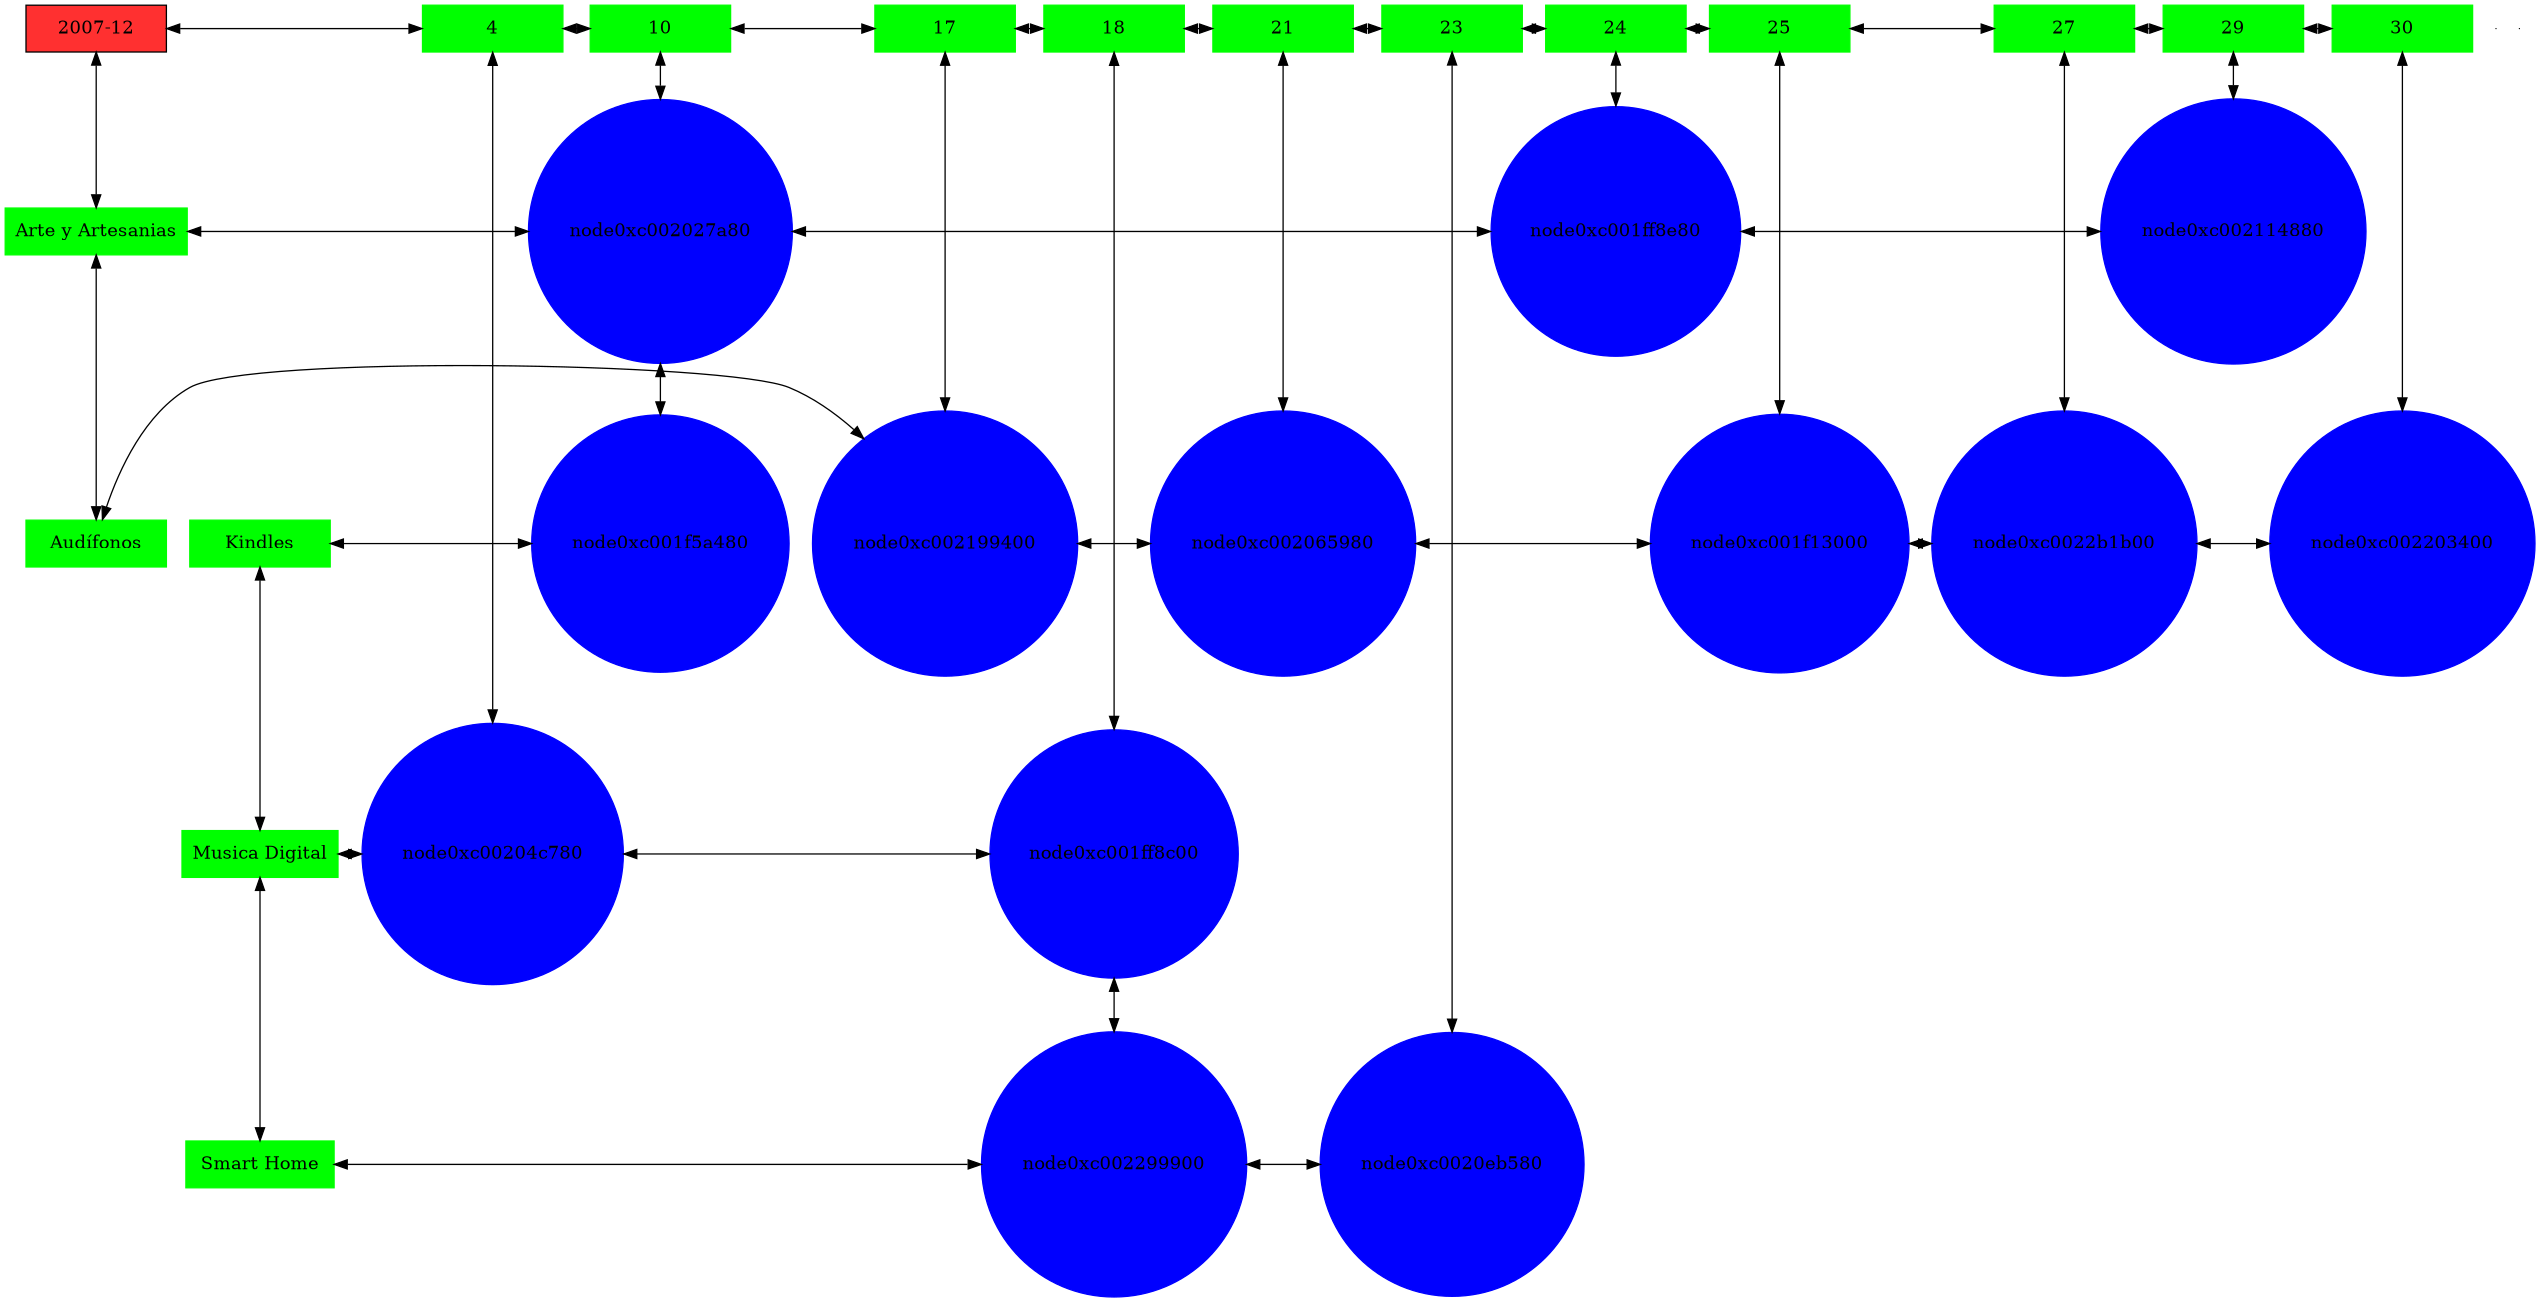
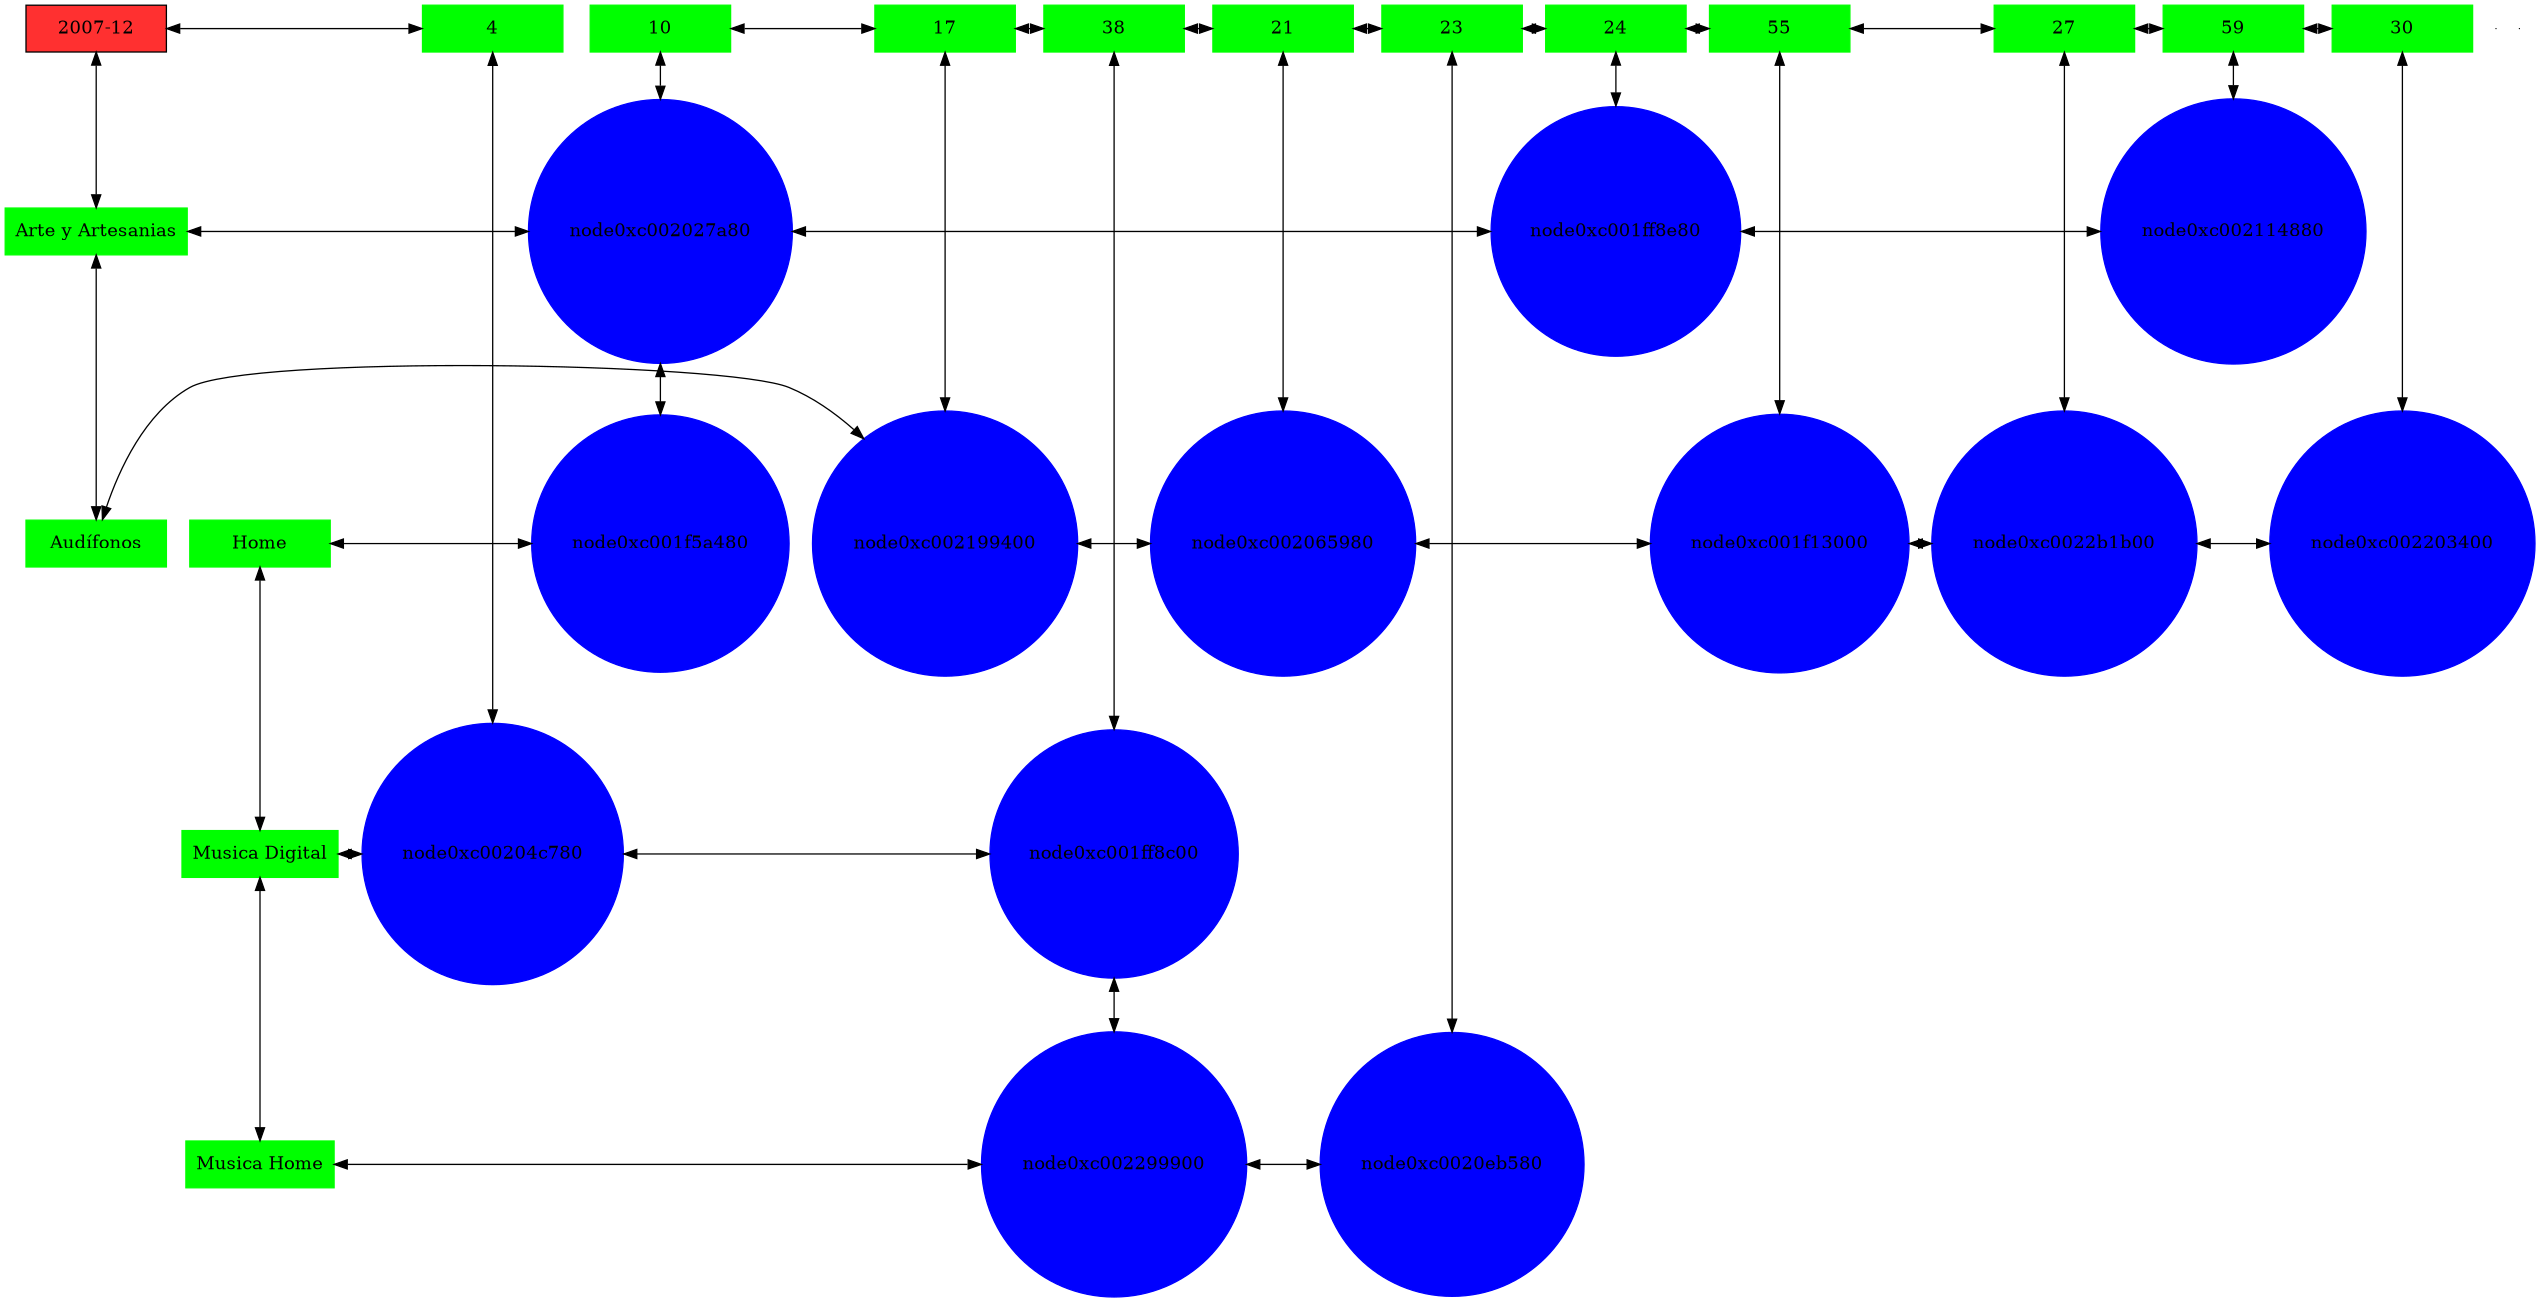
edge "4" -- "10": removed
node "18": label "18" -> "38"
node "25": label "25" -> "55"
node "29": label "29" -> "59"
node "Kindles": label "Kindles" -> "Home"
node "Smart Home": label "Smart Home" -> "Musica Home"
